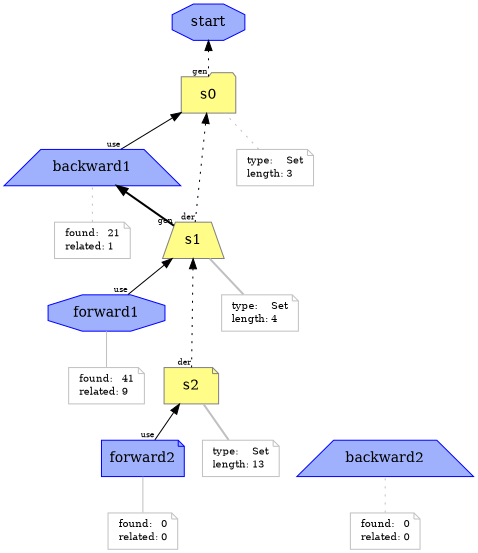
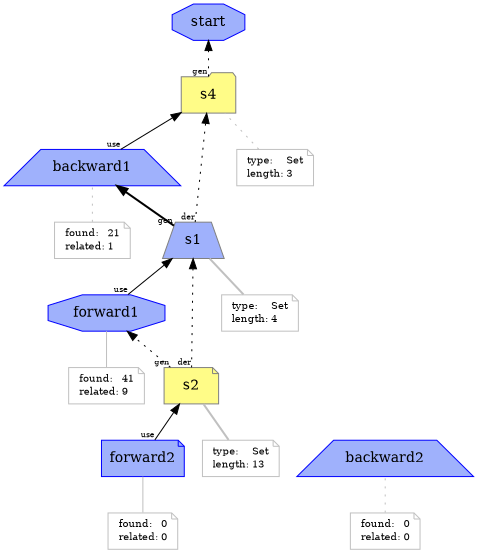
node "s0": label "s0" -> "s4"
node "s1": fillcolor #fffc87 -> #9fb1fc
edge "s2" -> "forward1": added
